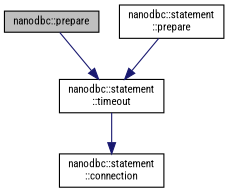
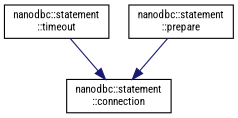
node "nanodbc::prepare": removed
edge "nanodbc::statement ::prepare" -> "nanodbc::statement ::timeout": now "nanodbc::statement ::prepare" -> "nanodbc::statement ::connection"
